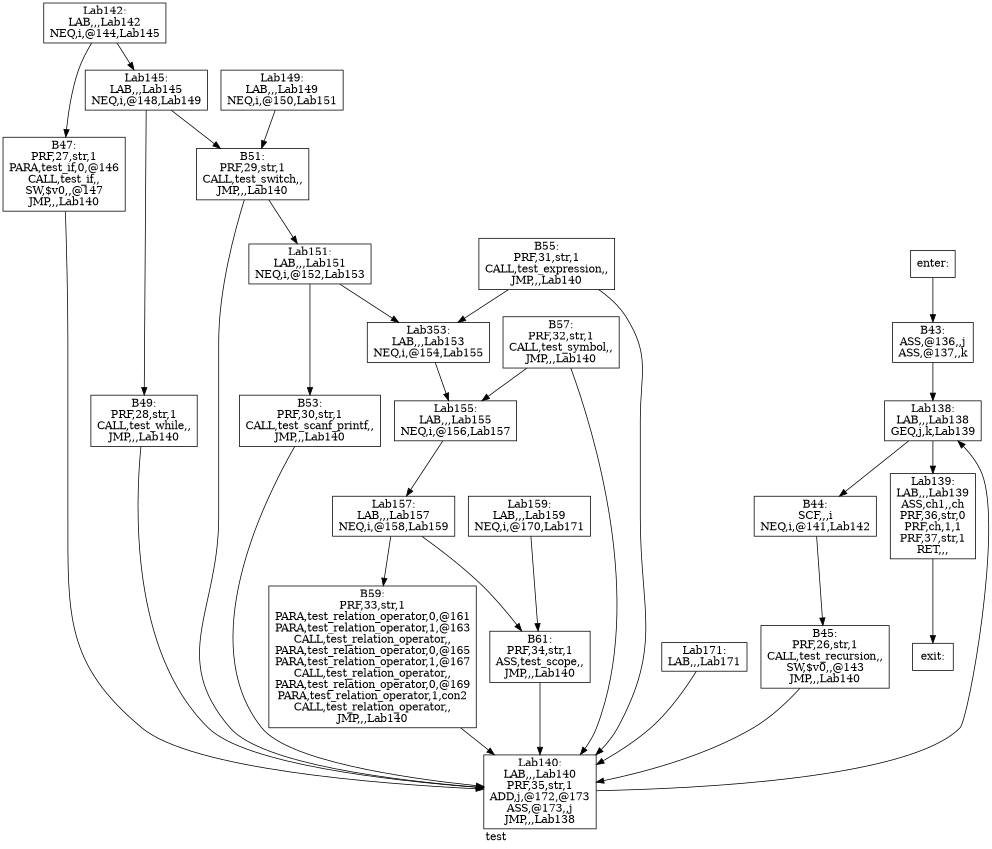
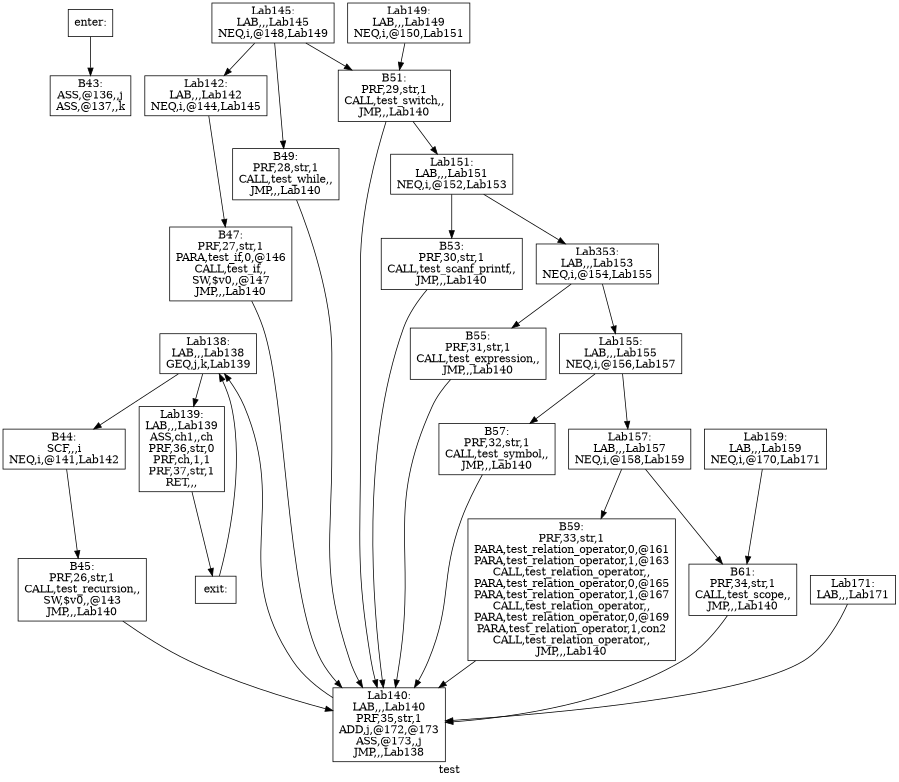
edge "Lab142: LAB,,,Lab142 NEQ,i,@144,Lab145" -> "Lab145: LAB,,,Lab145 NEQ,i,@148,Lab149": reversed
edge "B55: PRF,31,str,1 CALL,test_expression,, JMP,,,Lab140" -> "Lab353: LAB,,,Lab153 NEQ,i,@154,Lab155": reversed
edge "B43: ASS,@136,,j ASS,@137,,k" -> "Lab138: LAB,,,Lab138 GEQ,j,k,Lab139": now "exit:" -> "Lab138: LAB,,,Lab138 GEQ,j,k,Lab139"
edge "B57: PRF,32,str,1 CALL,test_symbol,, JMP,,,Lab140" -> "Lab155: LAB,,,Lab155 NEQ,i,@156,Lab157": reversed
node "B61: PRF,34,str,1 ASS,test_scope,, JMP,,,Lab140": label "B61: PRF,34,str,1 ASS,test_scope,, JMP,,,Lab140" -> "B61: PRF,34,str,1 CALL,test_scope,, JMP,,,Lab140"
